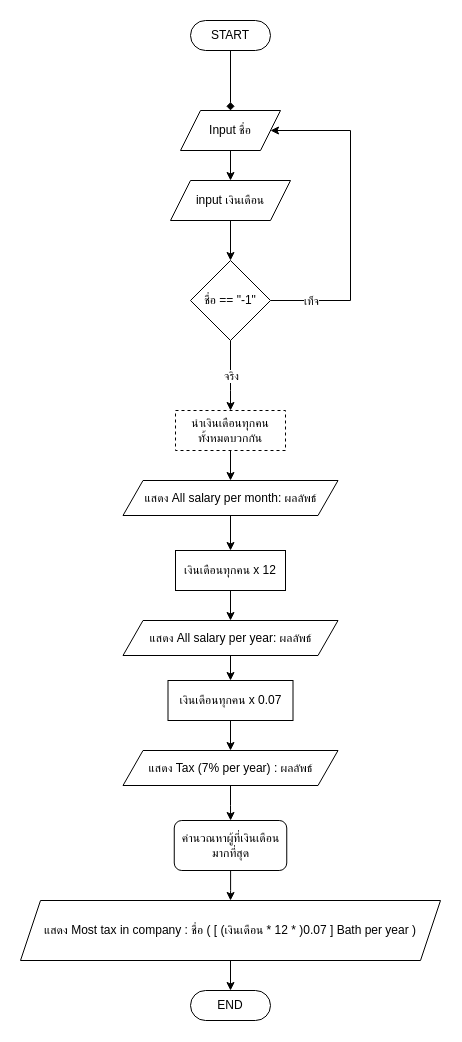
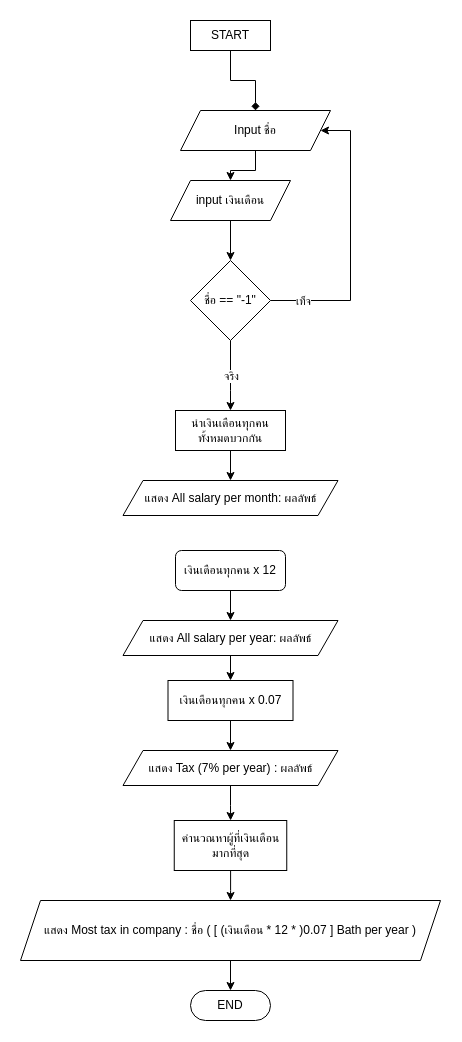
node "START": shape rounded rectangle -> rectangle
node "Input ชื่อ": size 100x40 -> 150x40
node "นำเงินเดือนทุกคนทั้งหมดบวกกัน": style dashed -> solid
edge "แสดง All salary per month: ผลลัพธ์" -> "เงินเดือนทุกคน x 12": removed
node "เงินเดือนทุกคน x 12": shape rectangle -> rounded rectangle
node "คำนวณหาผู้ที่เงินเดือนมากที่สุด": shape rounded rectangle -> rectangle
